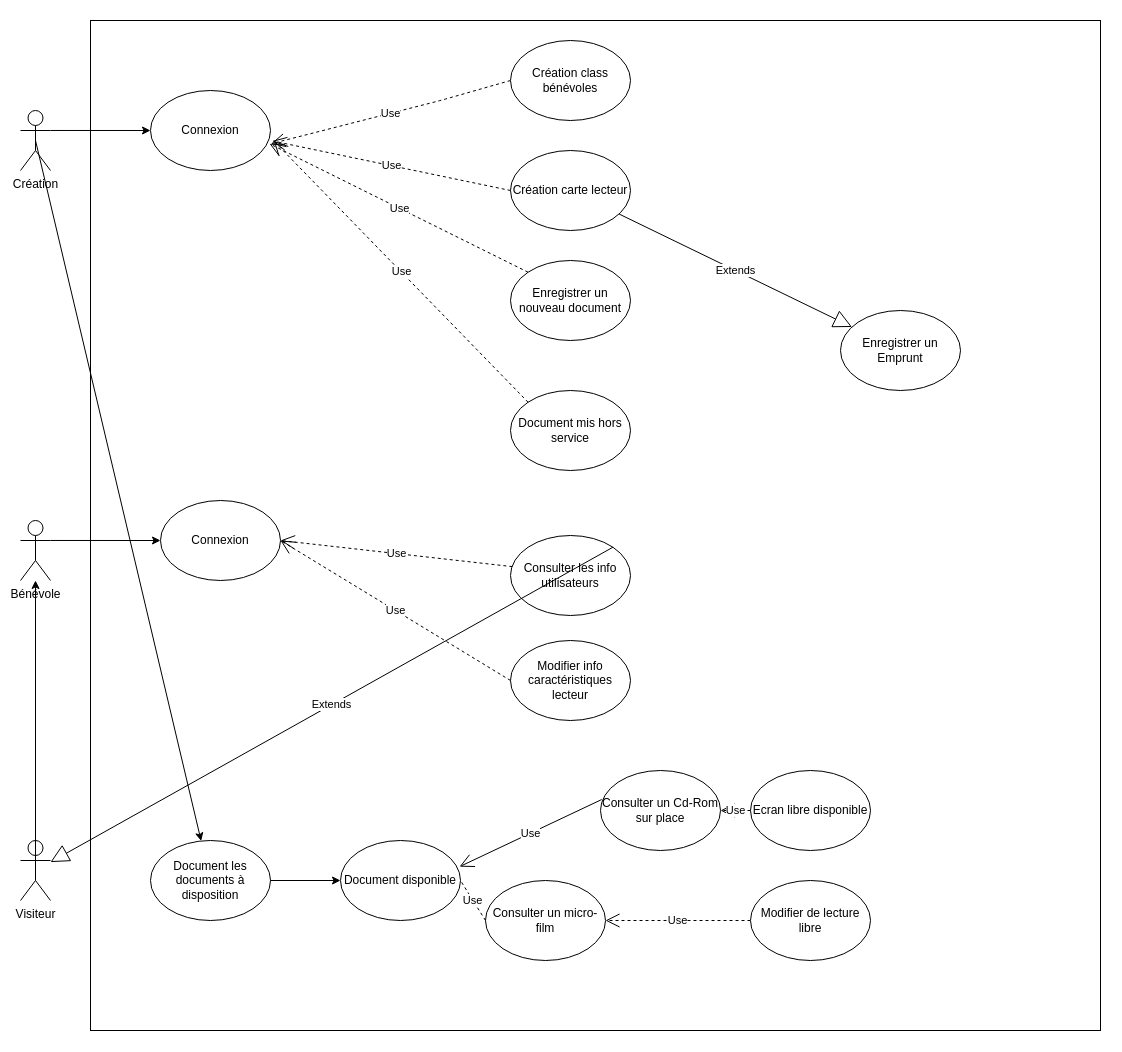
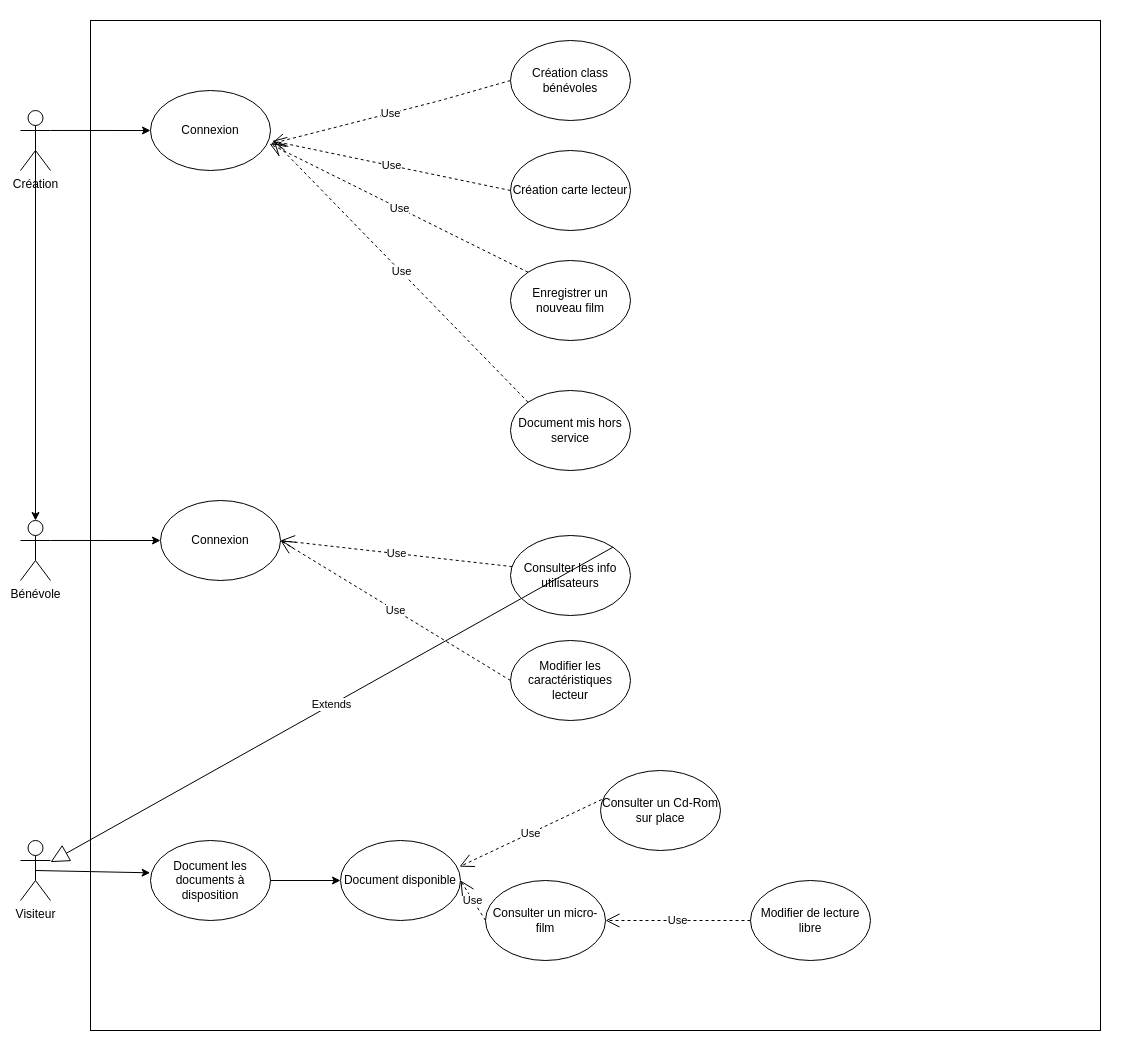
edge "Création carte lecteur" -> "Enregistrer un Emprunt": removed, label "Extends"
node "Enregistrer un nouveau document": label "Enregistrer un nouveau document" -> "Enregistrer un nouveau film"
node "Enregistrer un Emprunt": removed
edge "Création" -> "Document les documents à disposition": now "Création" -> "Bénévole"
node "Modifier info caractéristiques lecteur": label "Modifier info caractéristiques lecteur" -> "Modifier les caractéristiques lecteur"
edge "Visiteur" -> "Bénévole": now "Visiteur" -> "Document les documents à disposition"
edge "Ecran libre disponible" -> "Consulter un Cd-Rom sur place": removed, label "Use"
node "Ecran libre disponible": removed
edge "Consulter un Cd-Rom sur place" -> "Document disponible": style solid -> dashed
edge "Document disponible" -- "Consulter un micro-film": arrowhead none -> open
